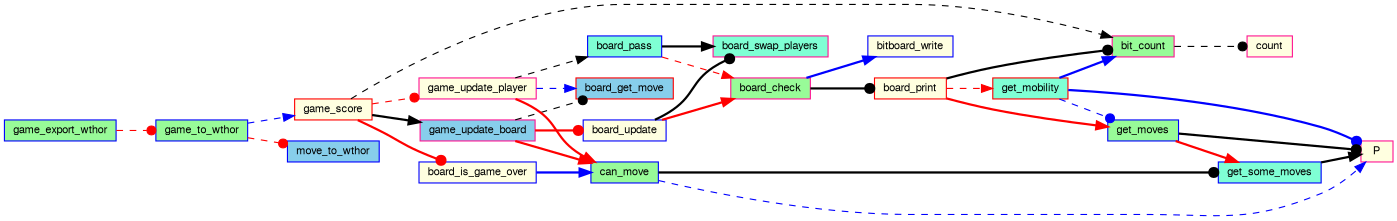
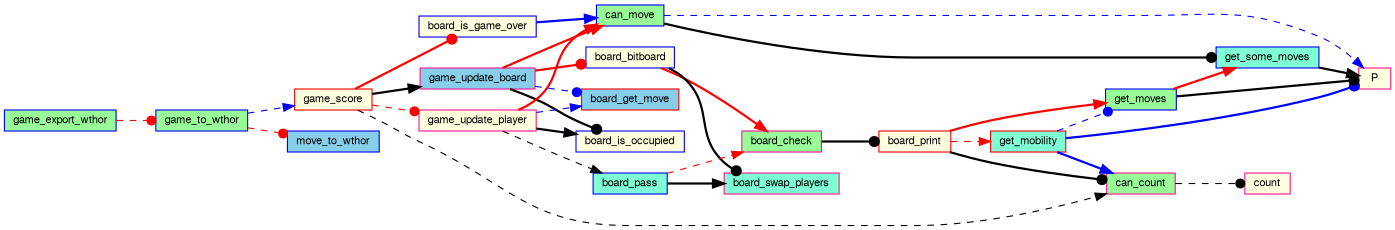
node "bitboard_write": removed
node "bit_count": label "bit_count" -> "can_count"
edge "game_update_board" -> "board_get_move": color black -> blue
node "board_update": label "board_update" -> "board_bitboard"
node "board_is_occupied": added
